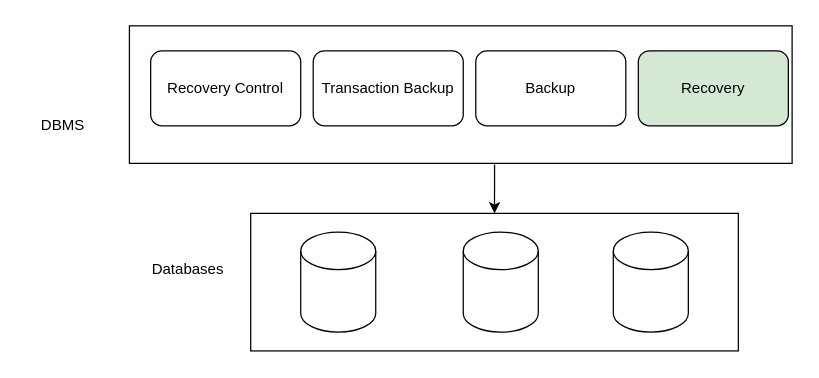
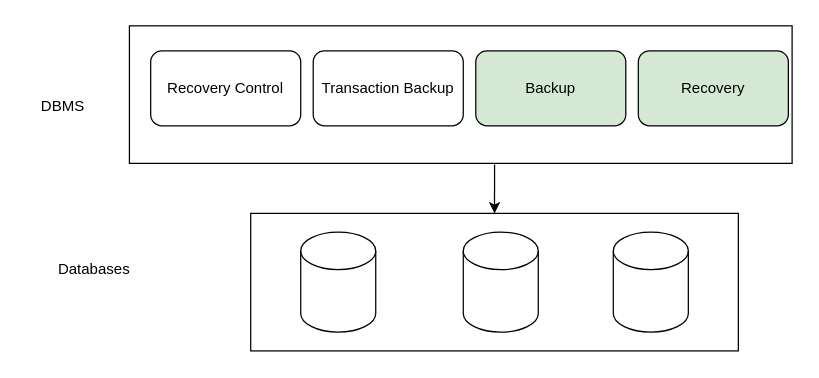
node "Backup": fillcolor #ffffff -> #d5e8d4
node "DBMS": moved (63, 126) -> (63, 107)
node "Databases": moved (188, 269) -> (94, 269)
